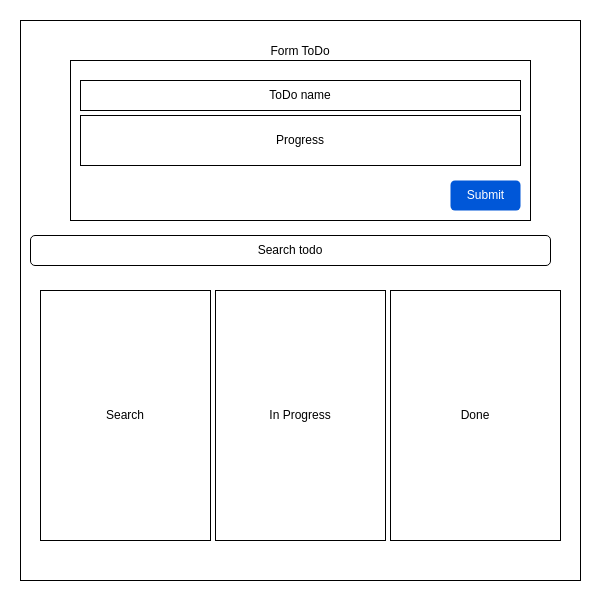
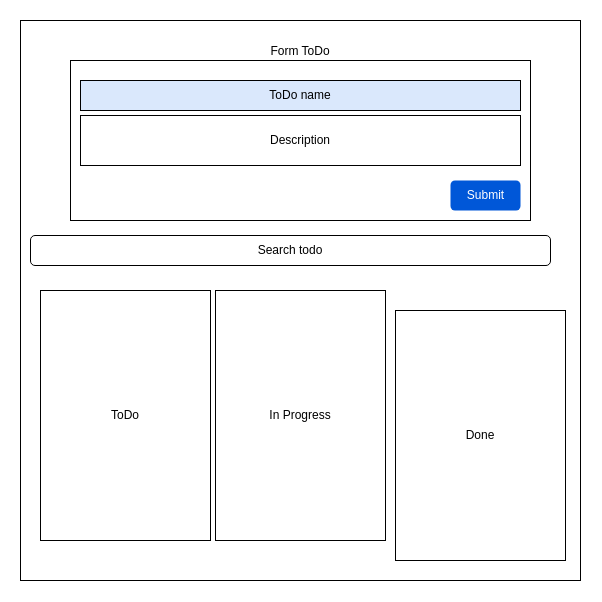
node "ToDo name": fillcolor #ffffff -> #dae8fc
node "Progress": label "Progress" -> "Description"
node "Search": label "Search" -> "ToDo"
node "Done": moved (476, 416) -> (481, 436)
